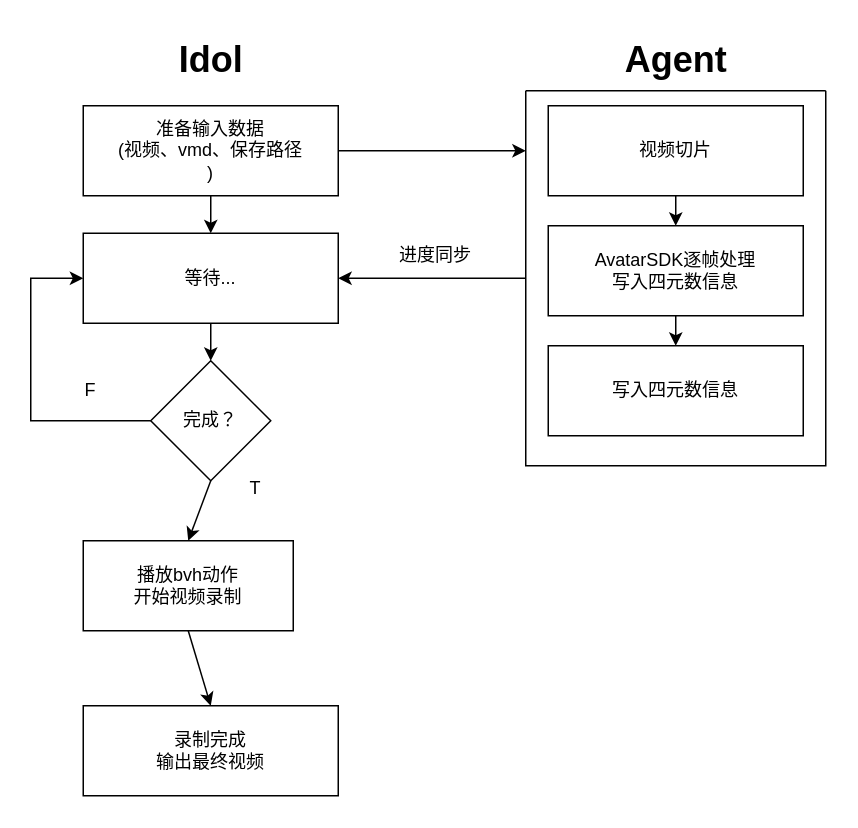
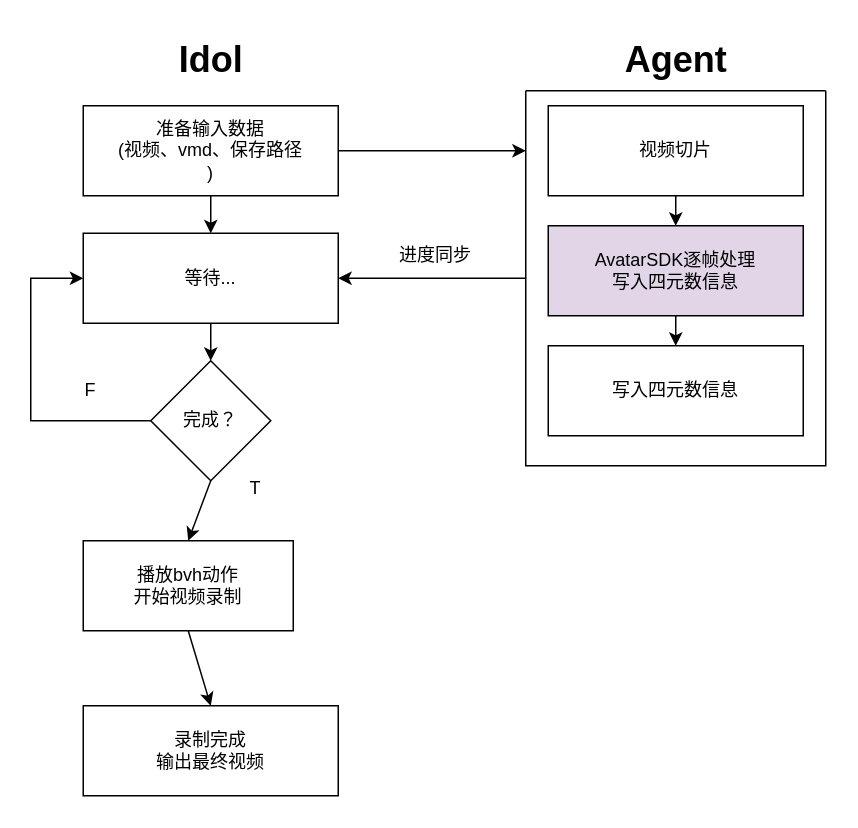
node "AvatarSDK逐帧处理 写入四元数信息": fillcolor #ffffff -> #e1d5e7
